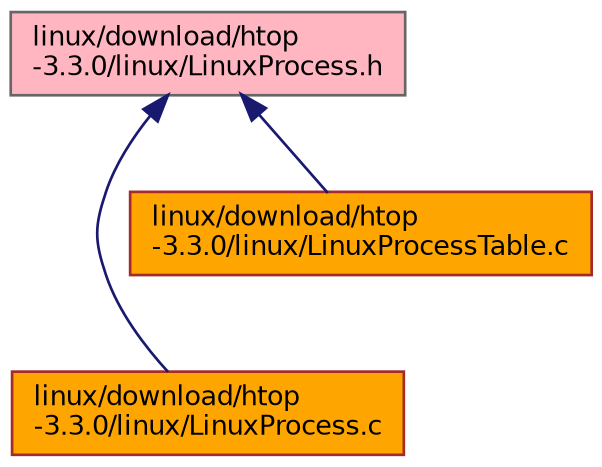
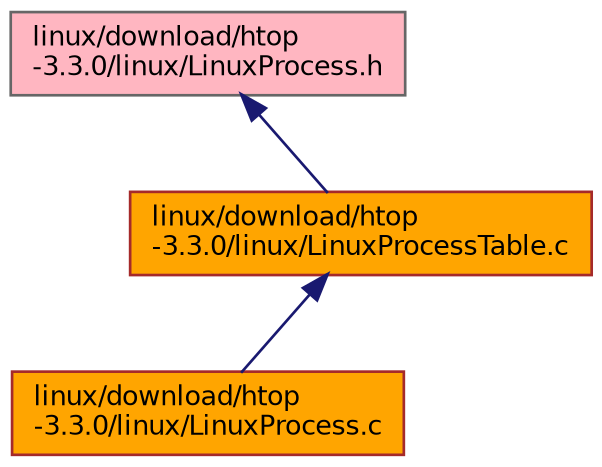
edge "linux/download/htop -3.3.0/linux/LinuxProcess.c" -> "linux/download/htop -3.3.0/linux/LinuxProcess.h": now "linux/download/htop -3.3.0/linux/LinuxProcess.c" -> "linux/download/htop -3.3.0/linux/LinuxProcessTable.c"
